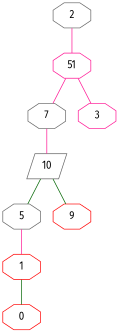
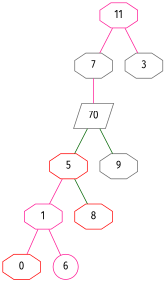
node "2": removed
node "51": label "51" -> "11"
node "3": color deeppink -> gray40
node "10": label "10" -> "70"
node "5": color gray40 -> red
node "9": color red -> gray40
node "8": added
node "1": color red -> deeppink
node "6": added
edge "1" -- "0": color darkgreen -> deeppink
